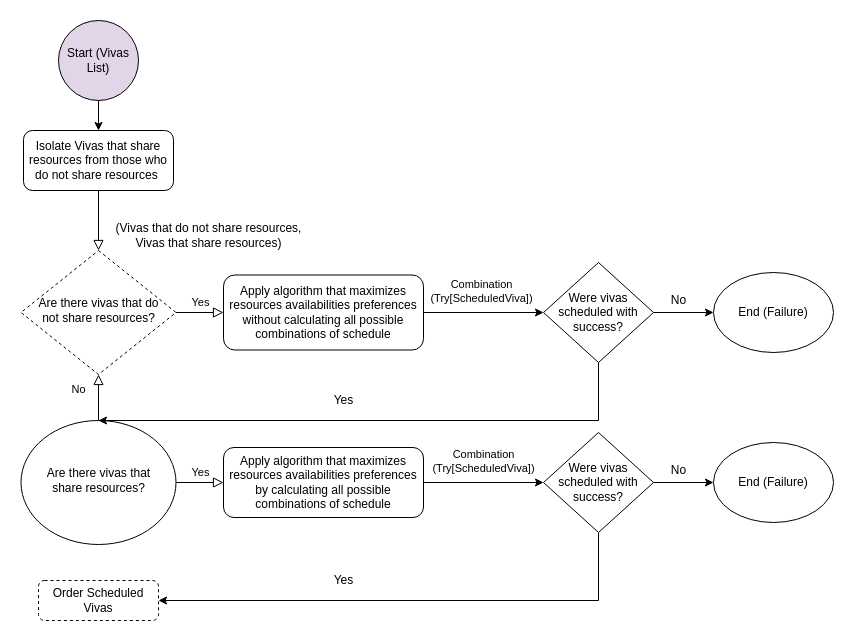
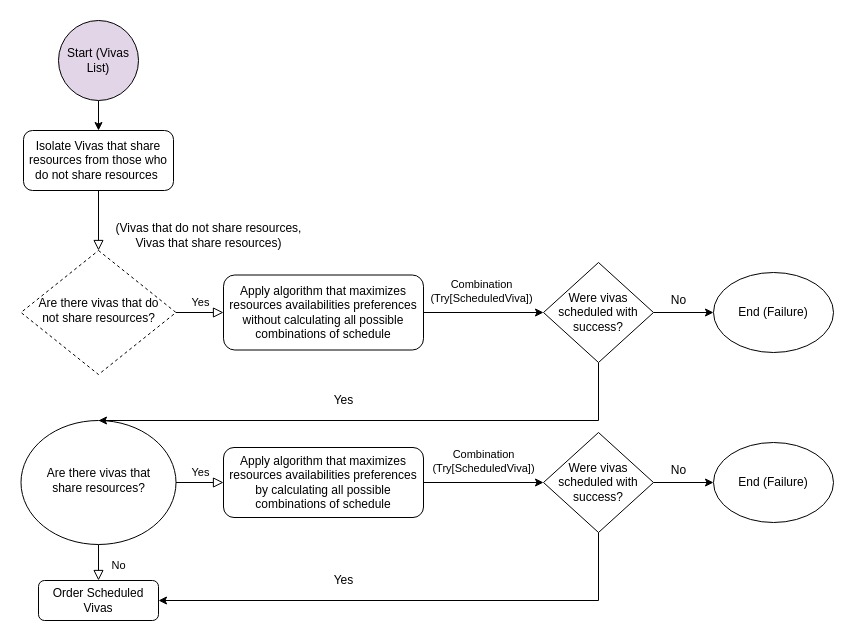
edge "Are there vivas that share resources?" -> "Are there vivas that do not share resources?": now "Are there vivas that share resources?" -> "Order Scheduled Vivas"
node "Order Scheduled Vivas": style dashed -> solid
